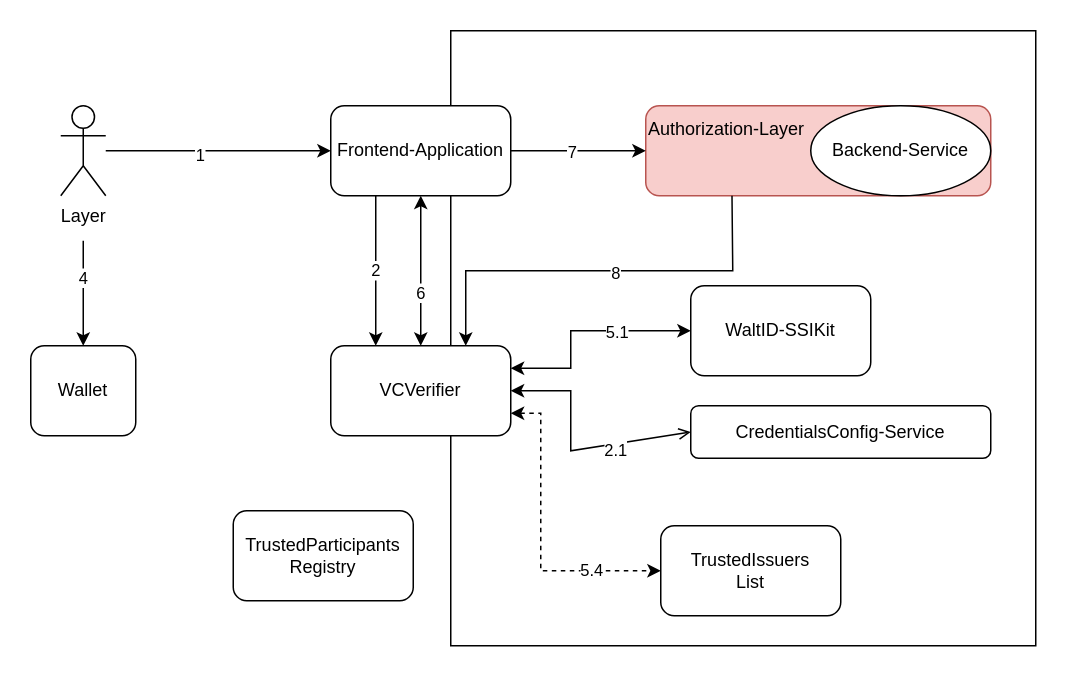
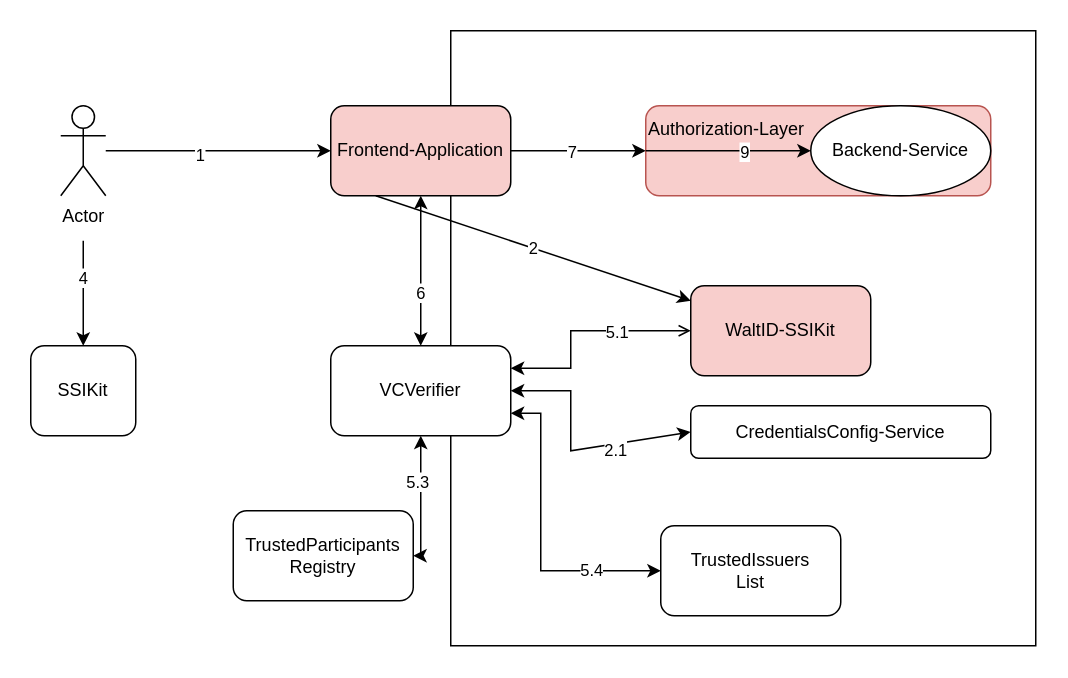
node "Frontend-Application": fillcolor #ffffff -> #f8cecc
edge "Authorization-Layer" -> "Backend-Service": added, label "9"
node "Layer": label "Layer" -> "Actor"
edge "Frontend-Application" -> "VCVerifier": now "Frontend-Application" -> "WaltID-SSIKit"
edge "Authorization-Layer" -> "VCVerifier": removed, label "8"
edge "WaltID-SSIKit" -- "VCVerifier": arrowhead classic -> open
node "WaltID-SSIKit": fillcolor #ffffff -> #f8cecc
node "Wallet": label "Wallet" -> "SSIKit"
edge "VCVerifier" -- "CredentialsConfig-Service": arrowhead open -> classic
edge "VCVerifier" -- "TrustedParticipants Registry": added, label "5.3"
edge "VCVerifier" -- "TrustedIssuers List": style dashed -> solid
